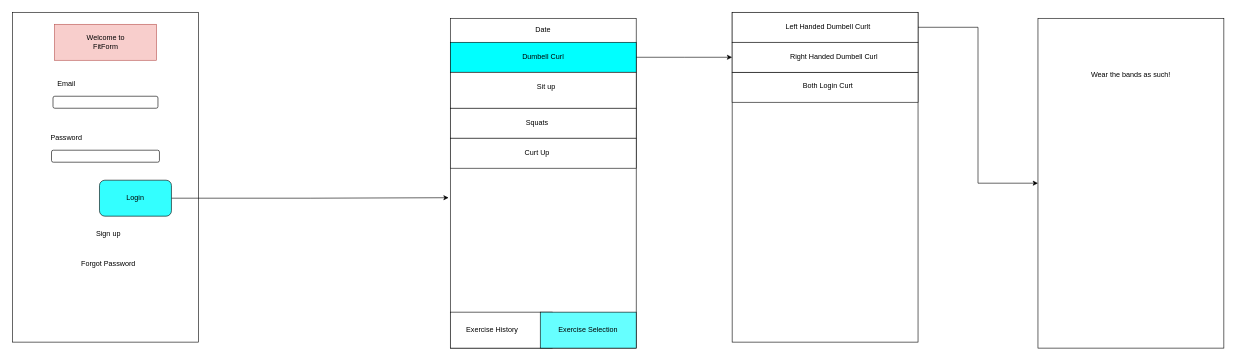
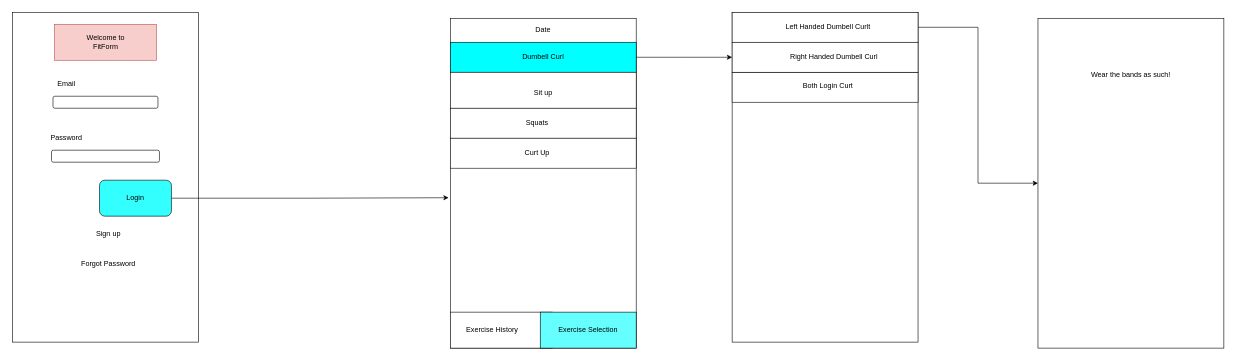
node "Sit up": moved (546, 87) -> (543, 93)
